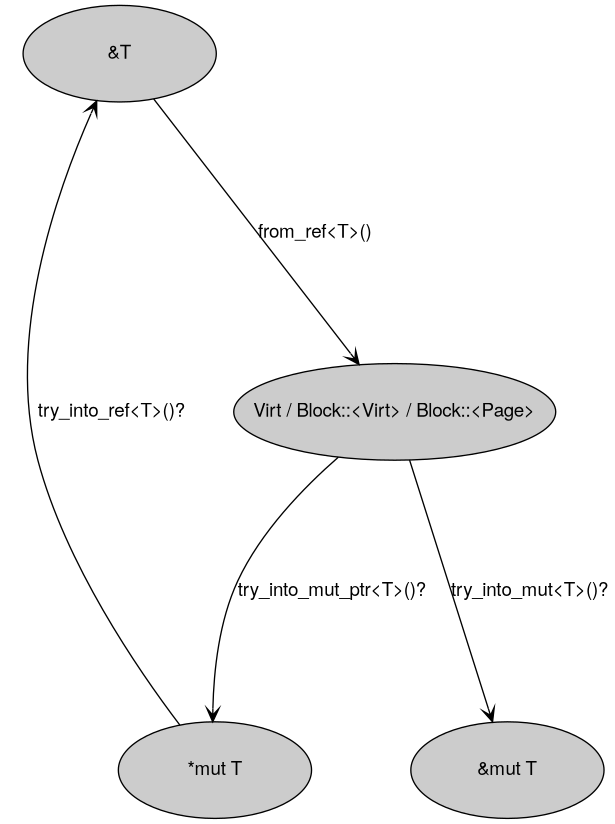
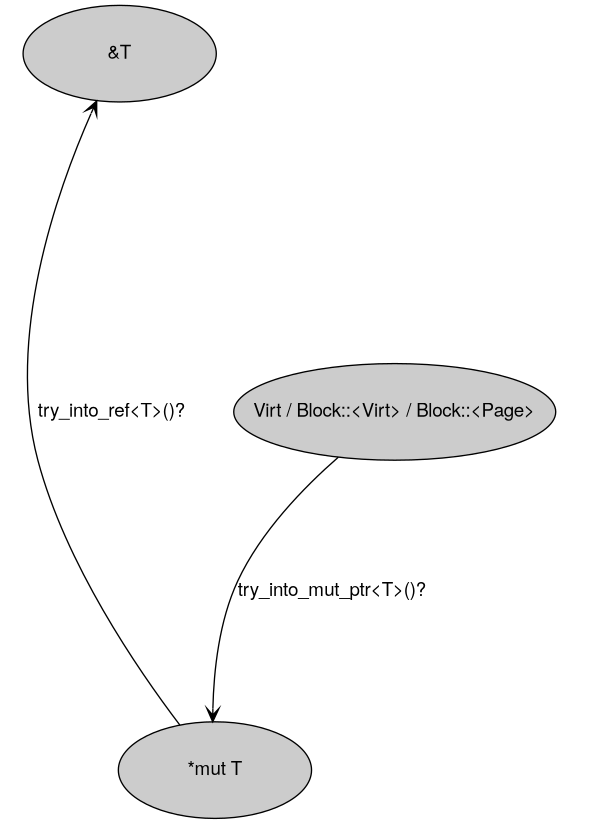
edge "&T" -> "Virt / Block::<Virt> / Block::<Page>": removed, label "from_ref<T>()"
node "&mut T": removed
